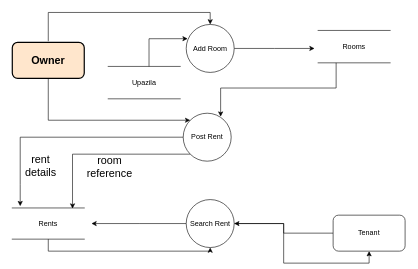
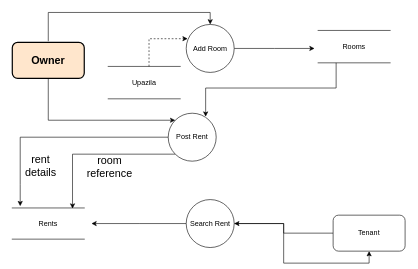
edge "Upazila" -> "Add Room": style solid -> dashed
node "Post Rent": moved (207, 137) -> (192, 137)
edge "Rents" -> "Search Rent": removed
